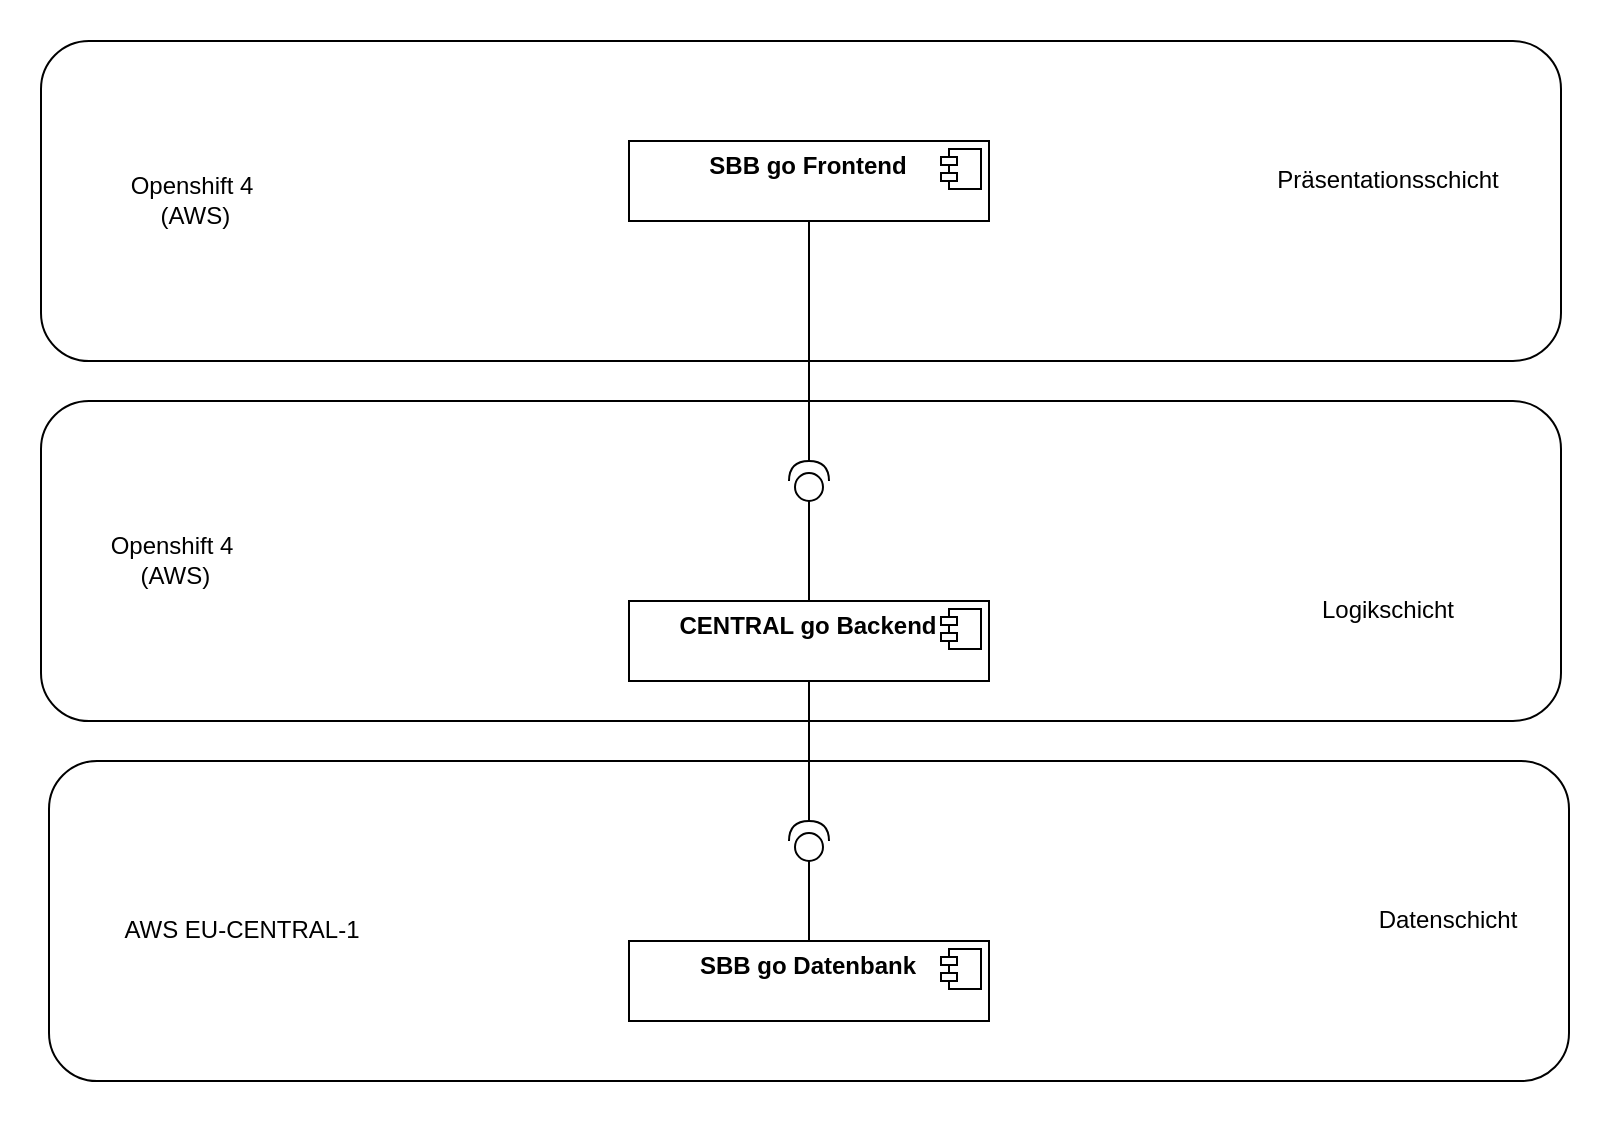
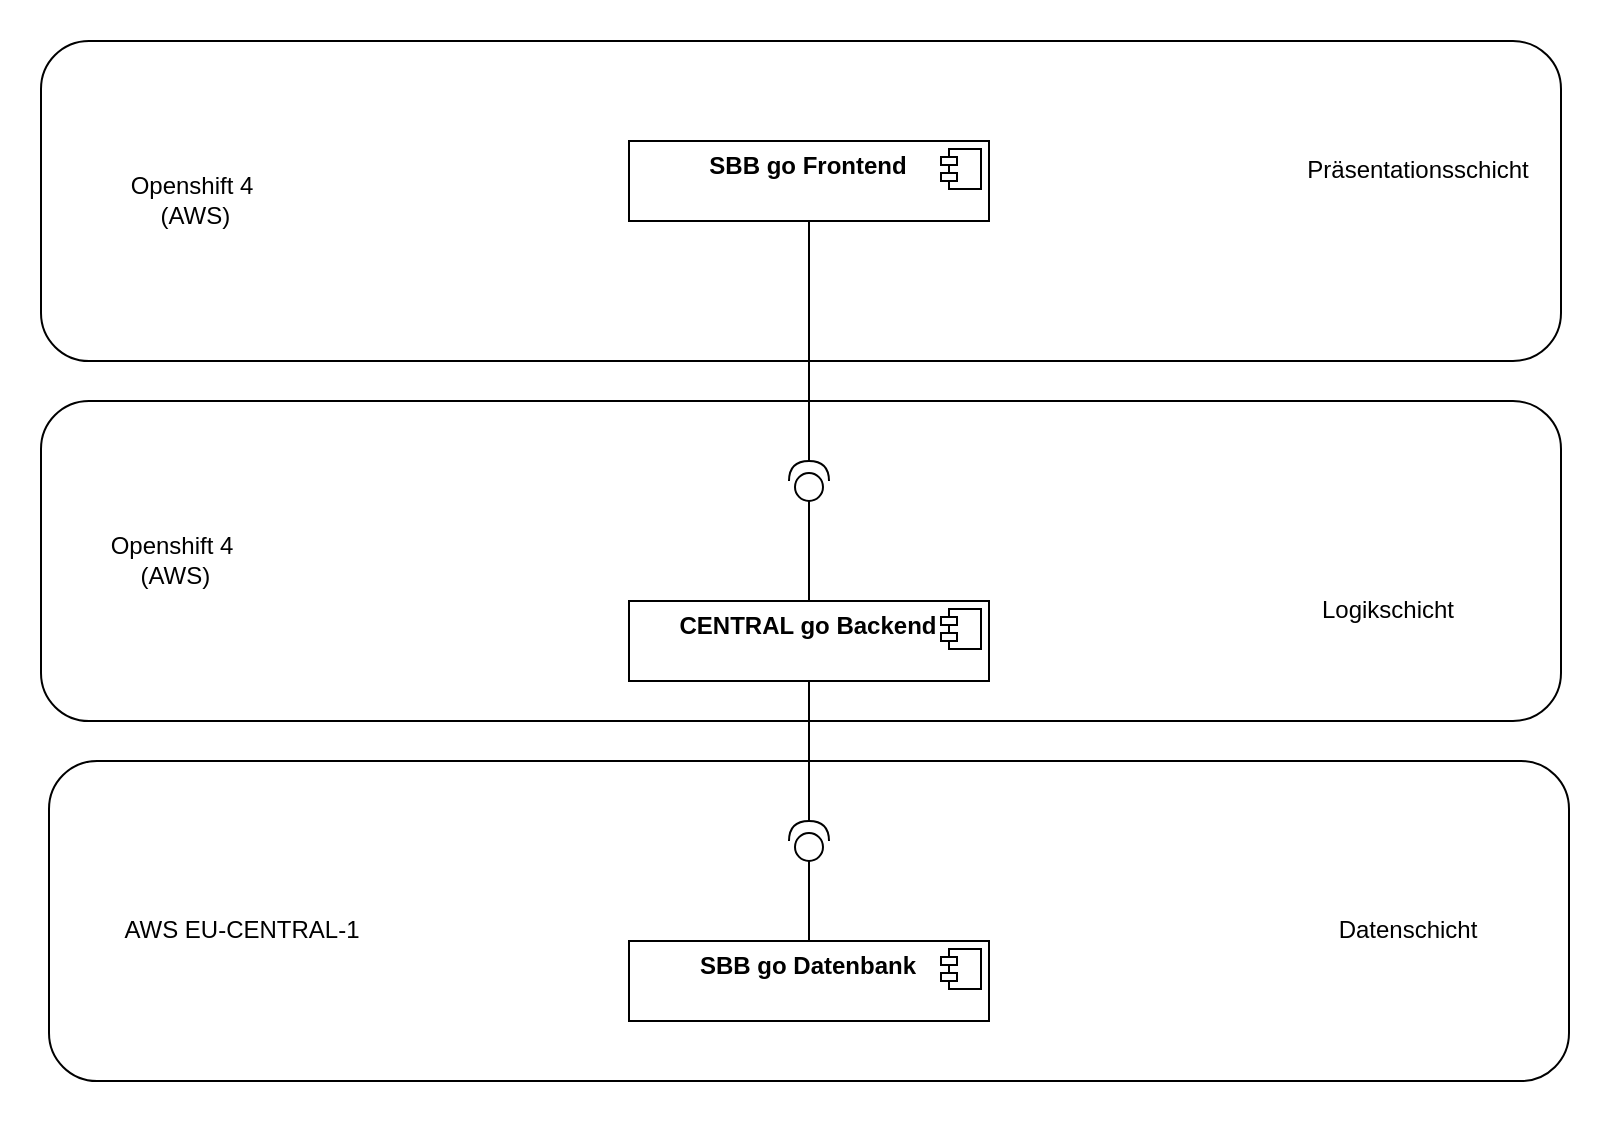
node "Präsentationsschicht": moved (1389, 181) -> (1419, 171)
node "Datenschicht": moved (1449, 921) -> (1409, 931)
